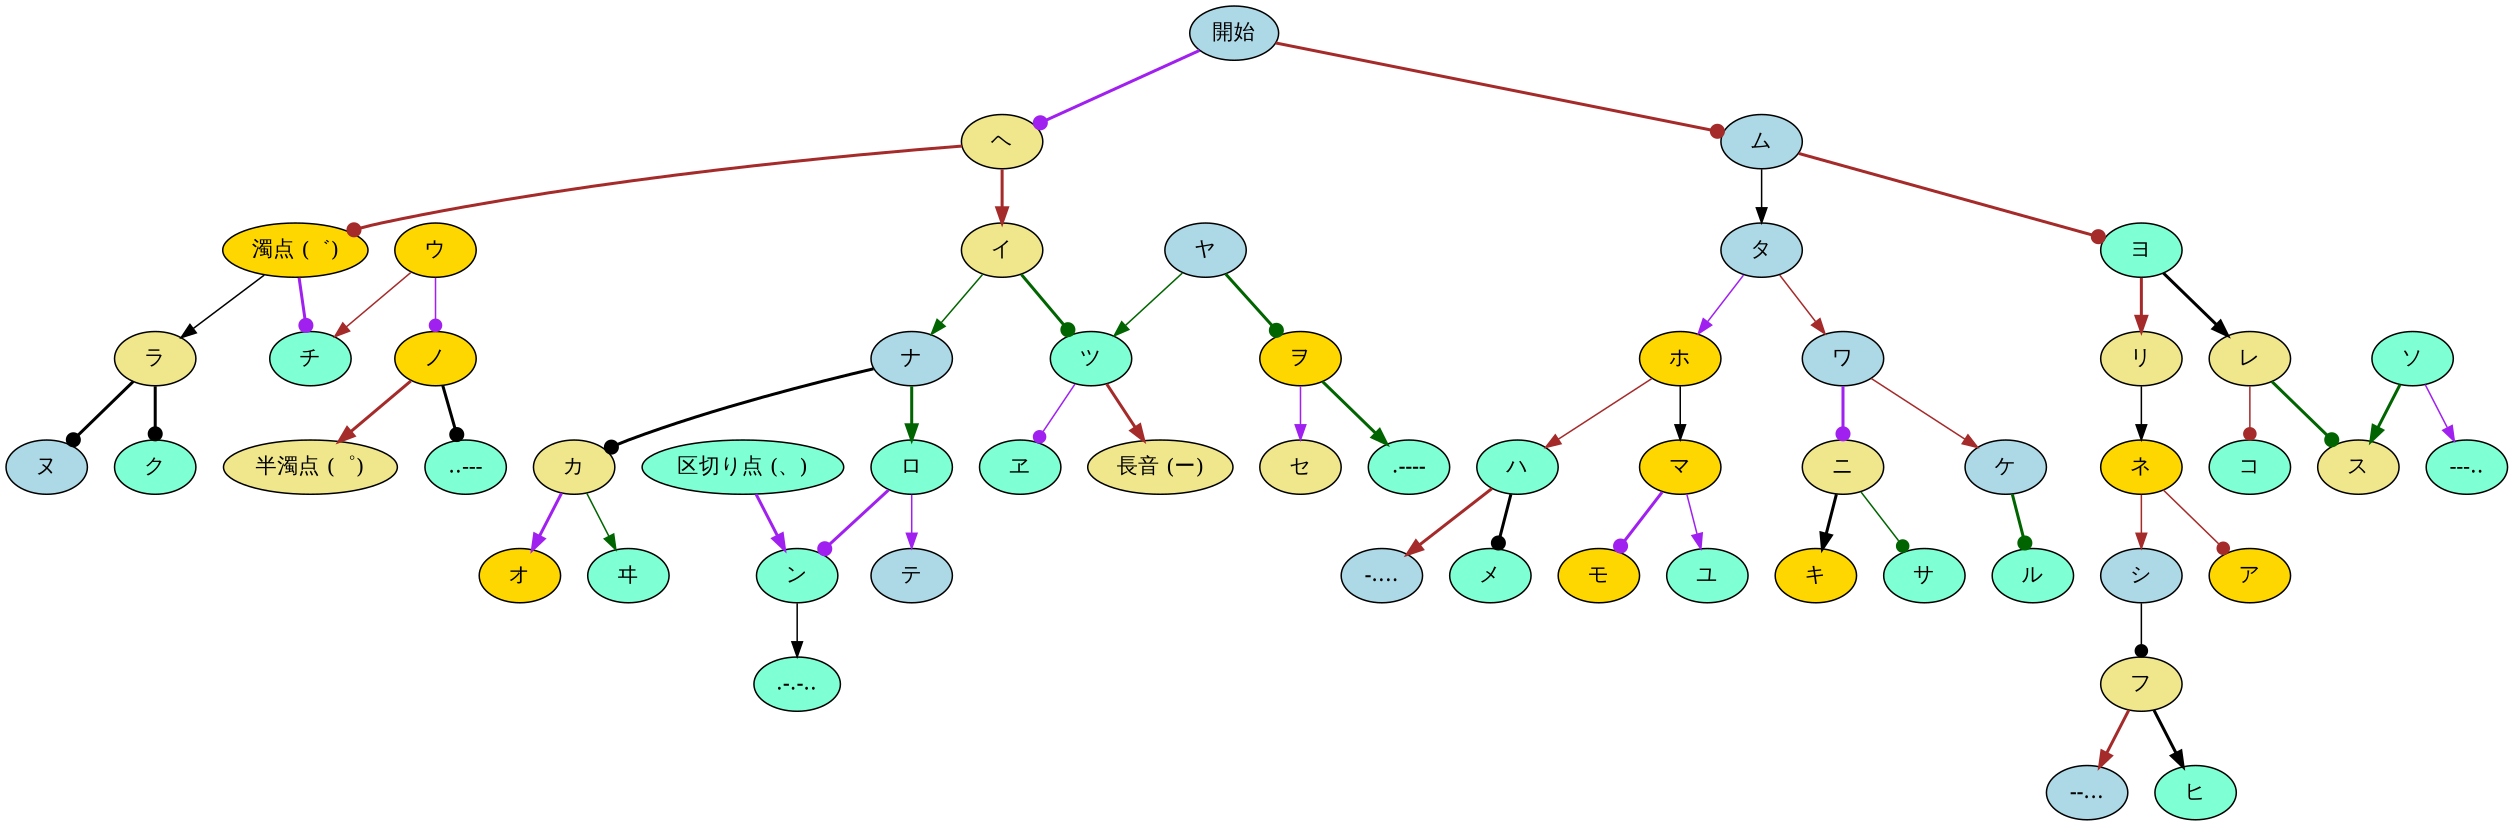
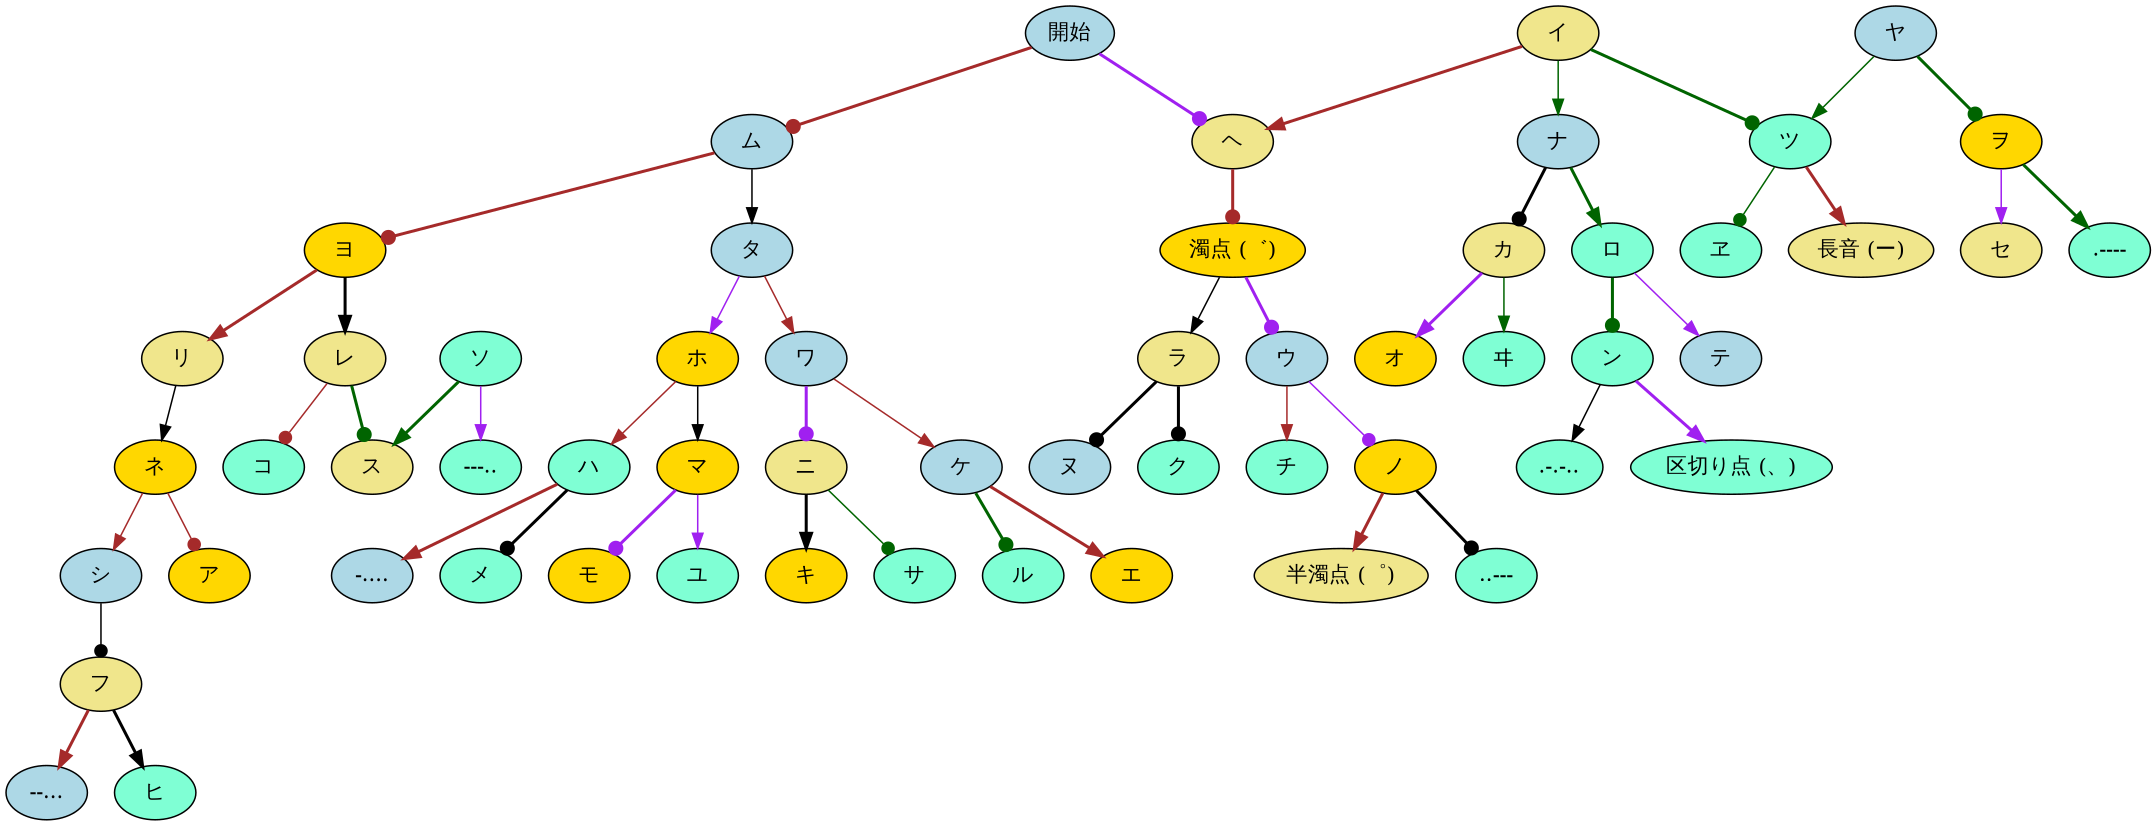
edge "ヘ" -> "イ": reversed
node "ウ": fillcolor gold -> lightblue
node "ヨ": fillcolor aquamarine -> gold
edge "濁点 (゛)" -> "チ": now "濁点 (゛)" -> "ウ"
edge "ツ" -> "ヱ": color purple -> darkgreen
edge "区切り点 (、)" -> "ン": reversed
edge "ロ" -> "ン": color purple -> darkgreen
node "エ": added
